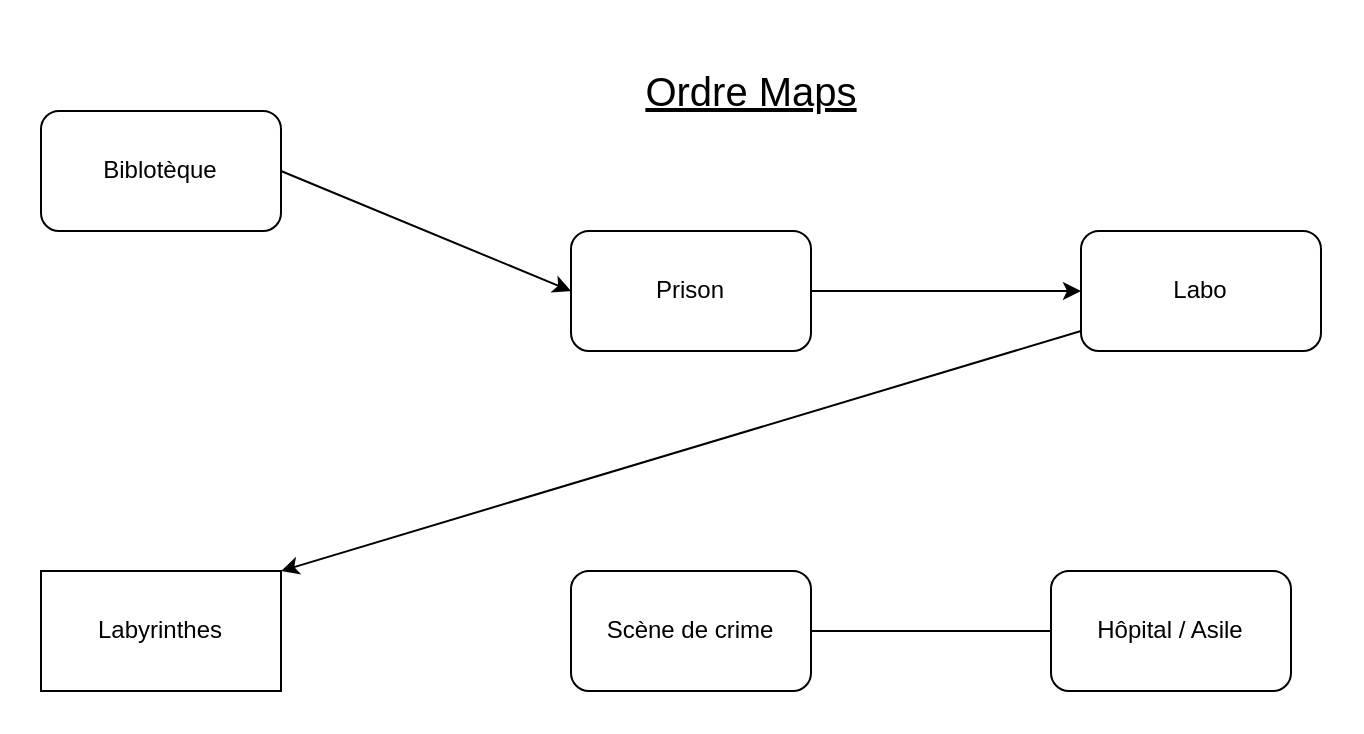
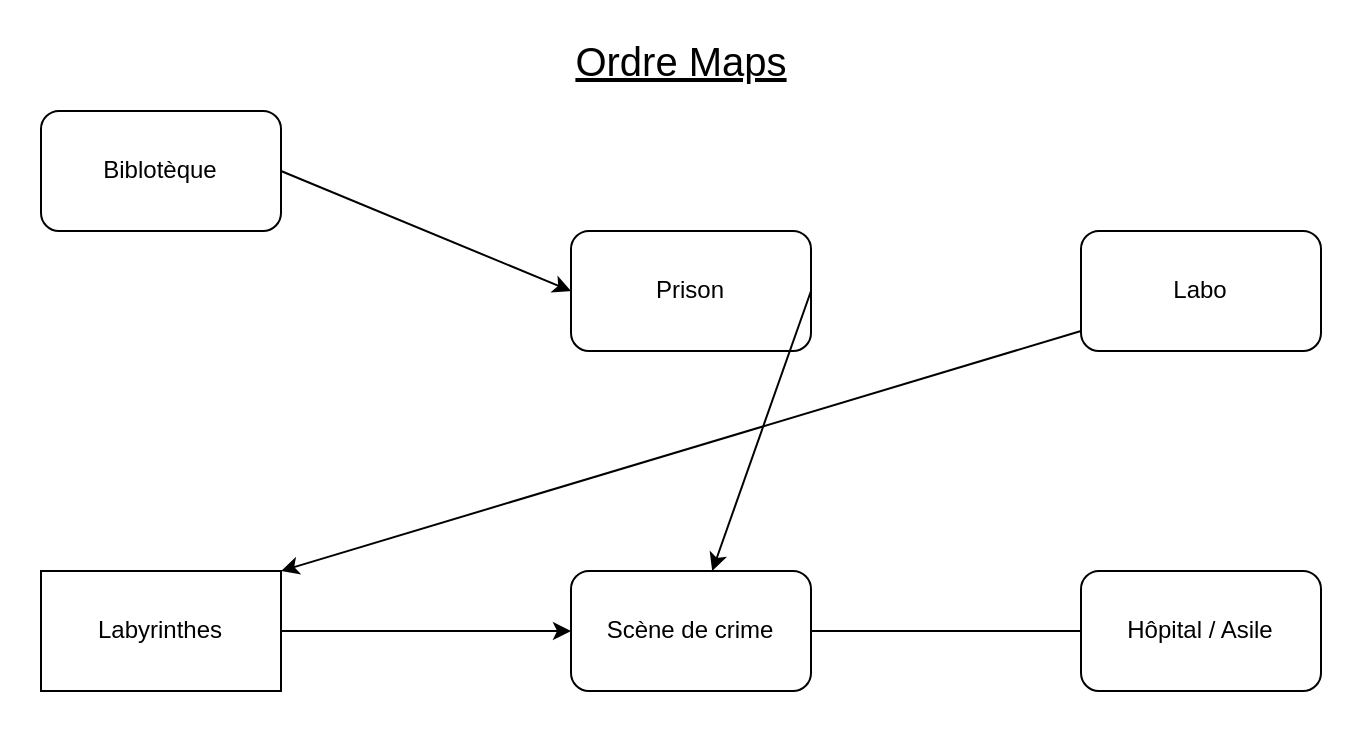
node "Ordre Maps": moved (751, 91) -> (681, 61)
edge "Prison" -> "Labo": now "Prison" -> "Scène de crime"
edge "Labyrinthes" -> "Scène de crime": added
node "Hôpital / Asile": moved (1171, 631) -> (1201, 631)
